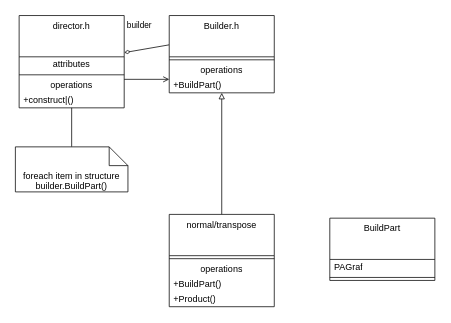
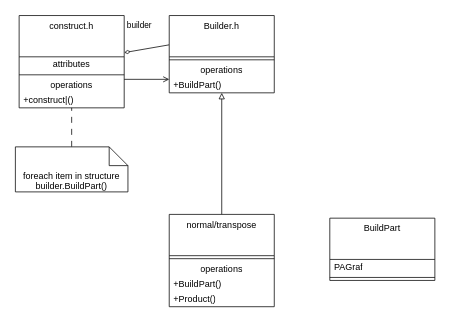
node "director.h": label "director.h" -> "construct.h"
edge "+construct|()" -- "foreach item in structure builder.BuildPart()": style solid -> dashed
